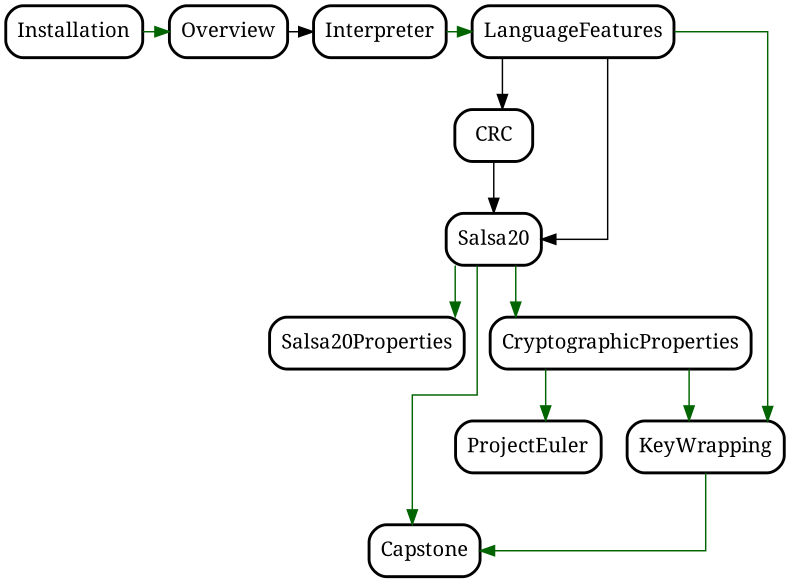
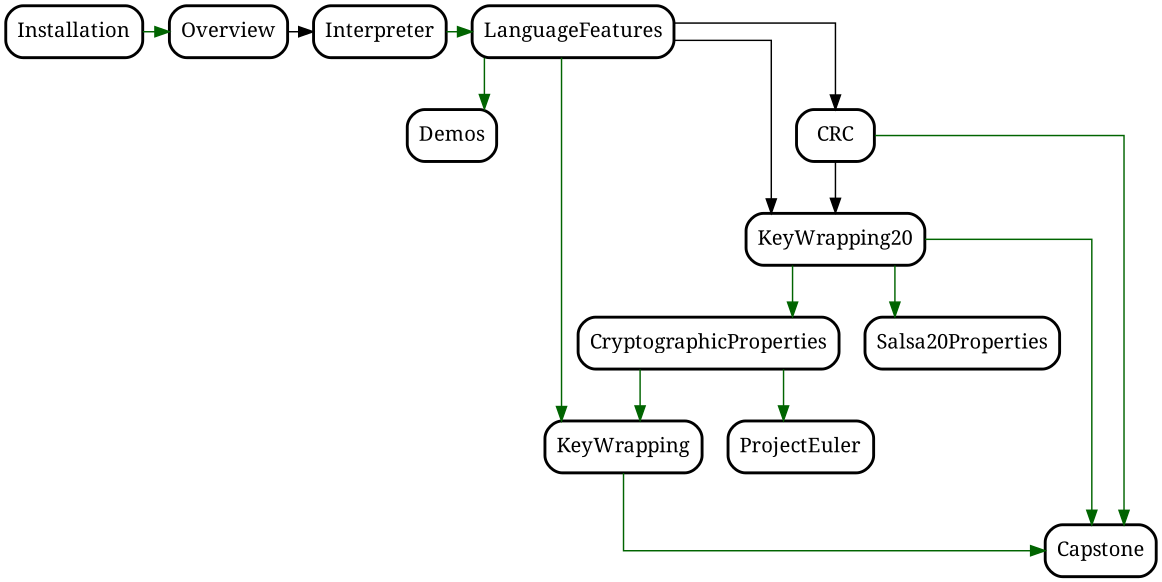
node "Demos": added
edge "CRC" -> "Capstone": added
node "Salsa20": label "Salsa20" -> "KeyWrapping20"
